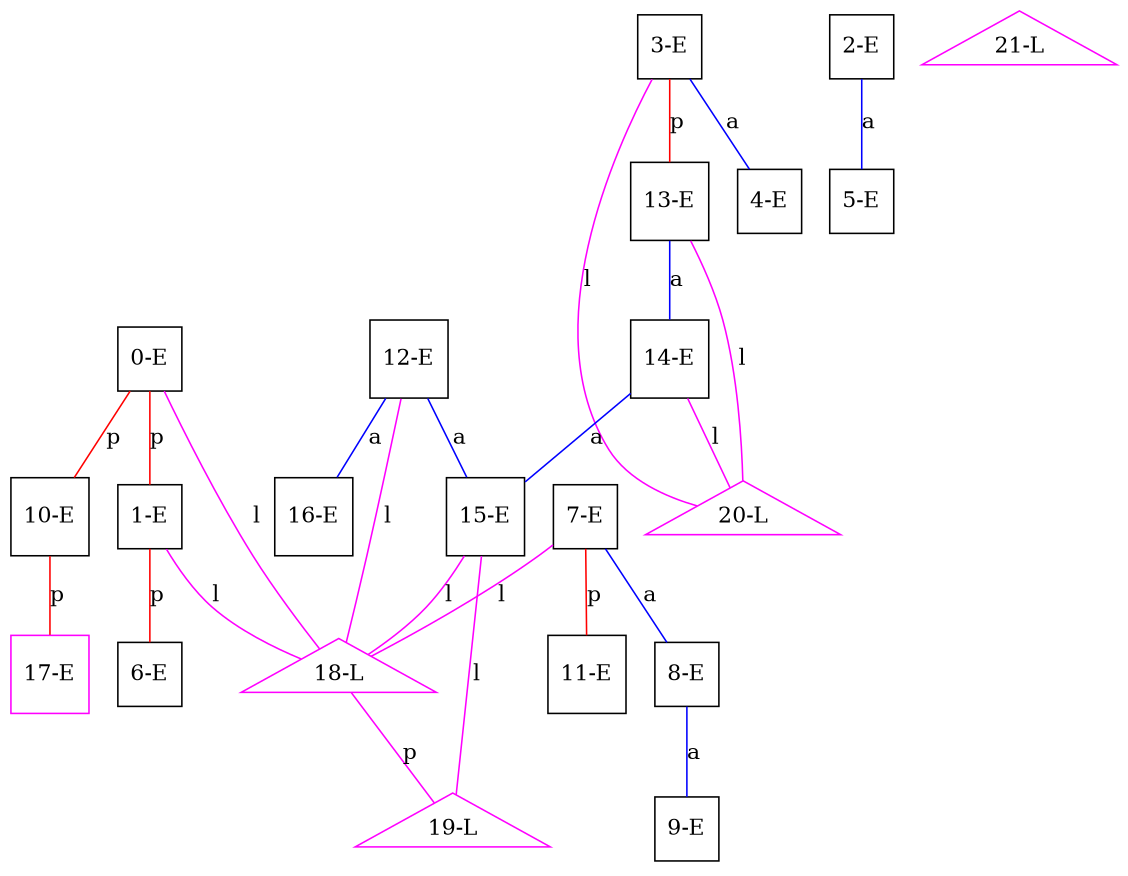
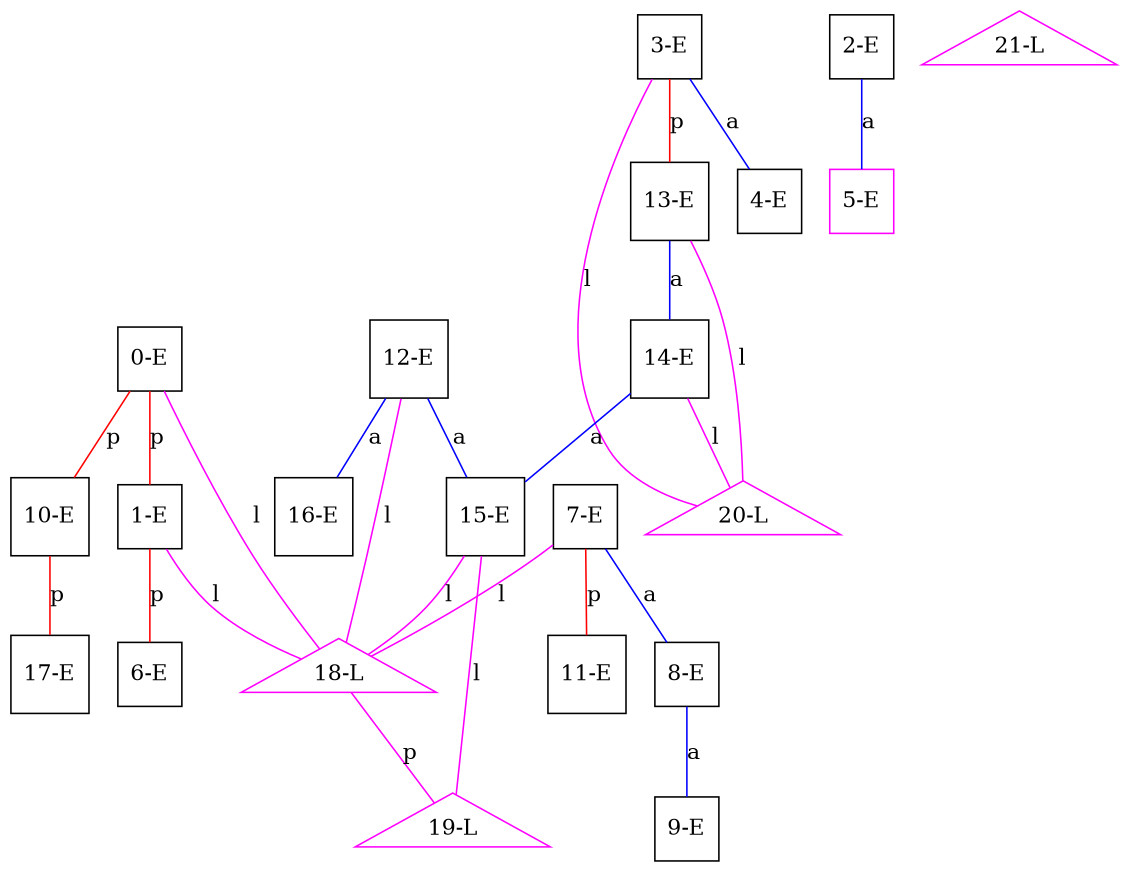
node "5-E": color black -> magenta
node "17-E": color magenta -> black
